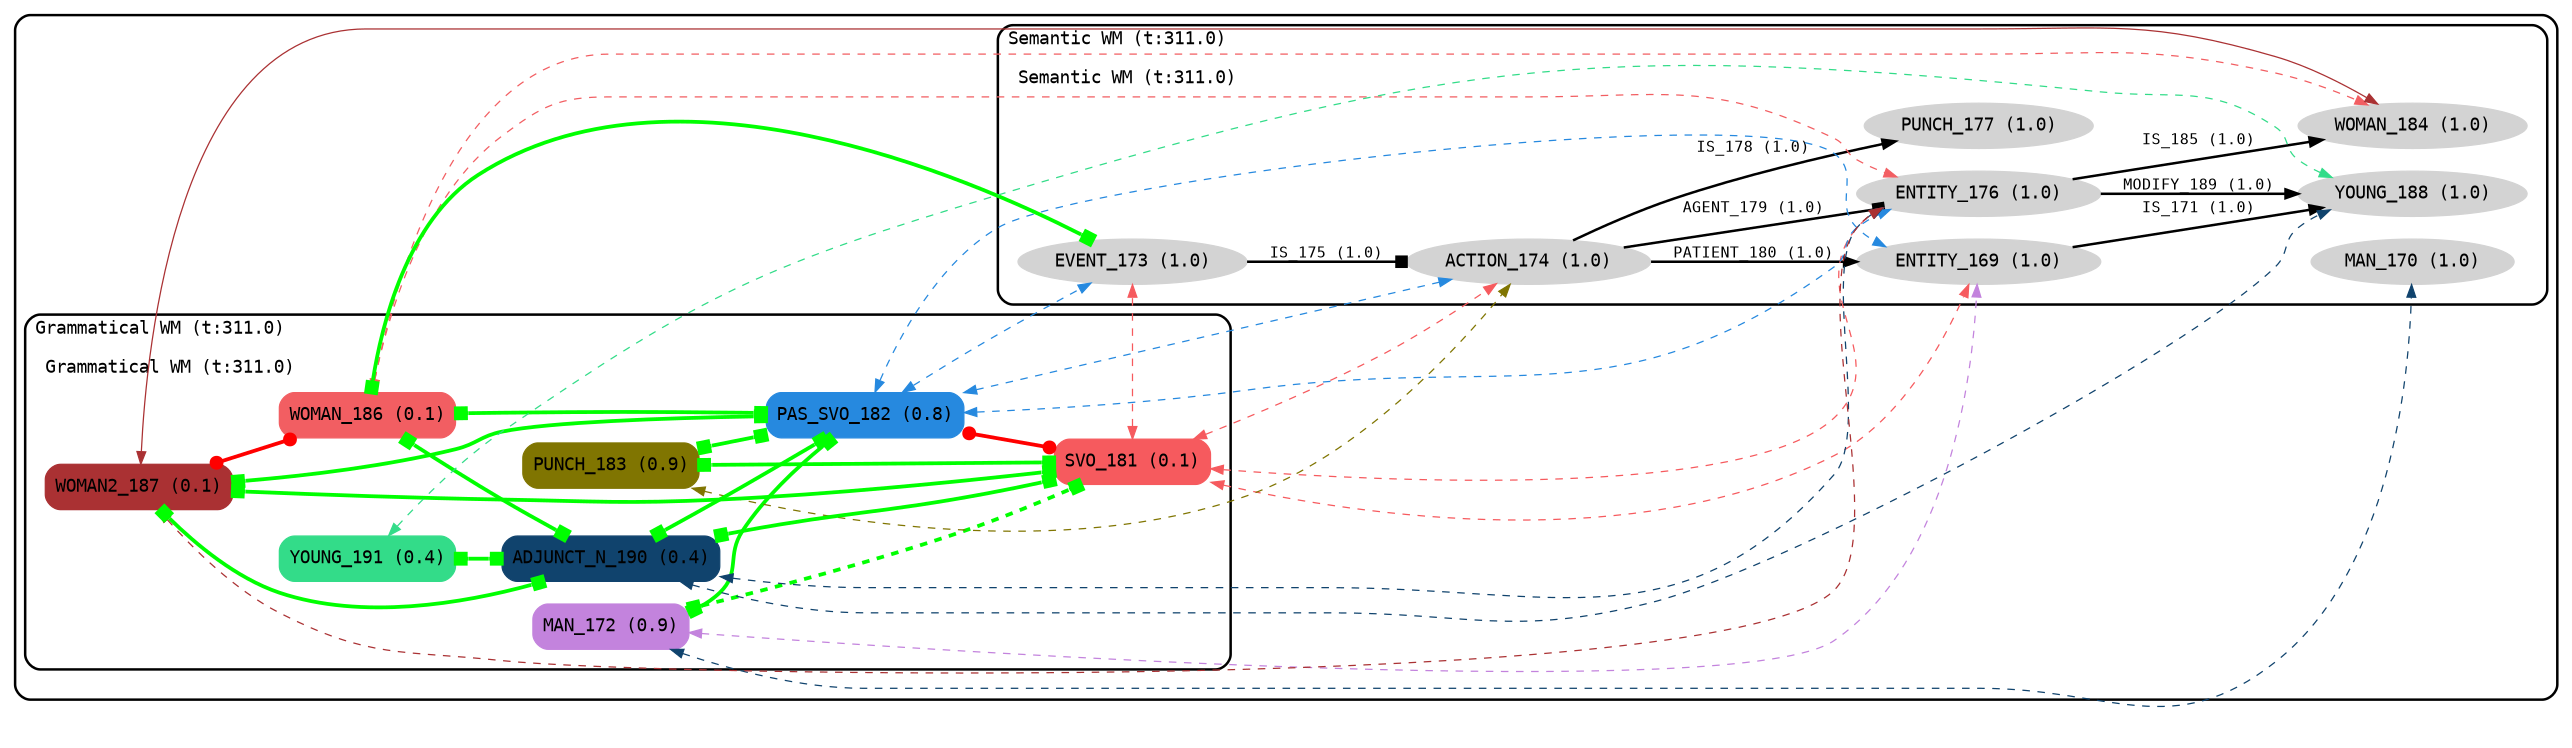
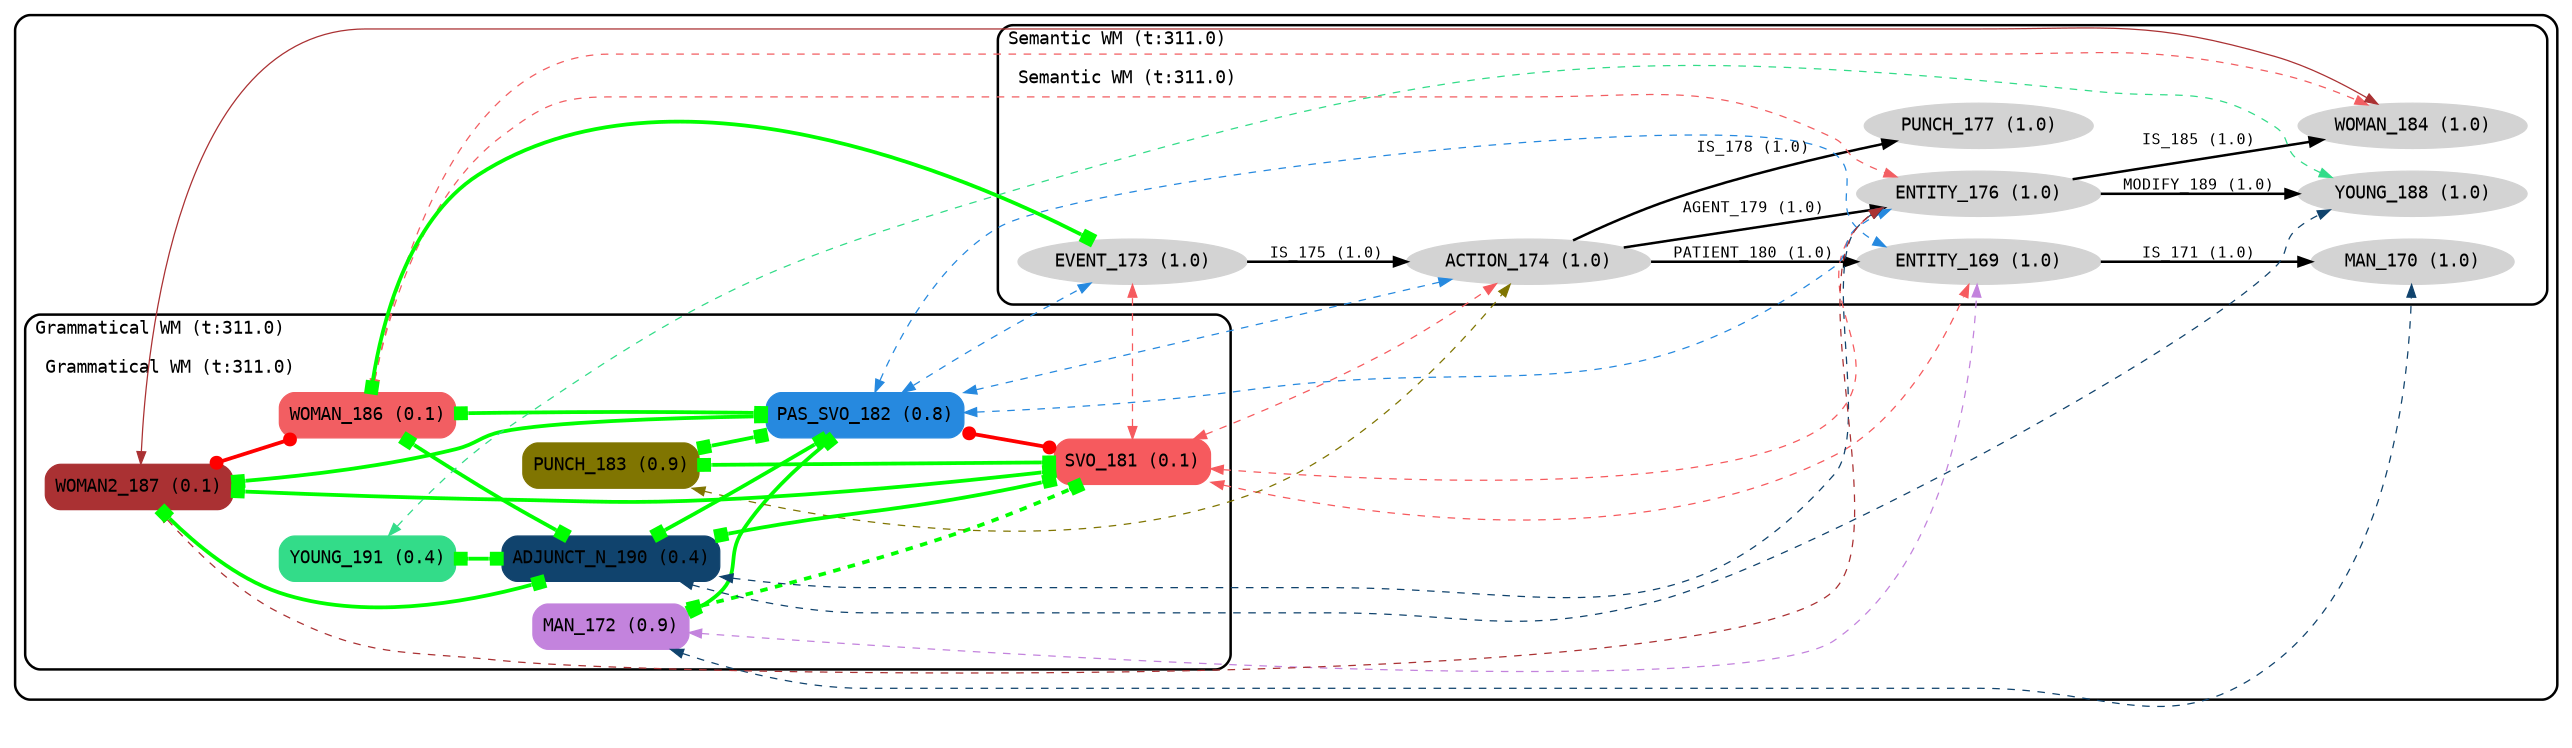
edge "ENTITY_169 (1.0)" -> "YOUNG_188 (1.0)": now "ENTITY_169 (1.0)" -> "MAN_170 (1.0)"
edge "ACTION_174 (1.0)" -> "ENTITY_176 (1.0)": arrowhead box -> normal
edge "EVENT_173 (1.0)" -> "ACTION_174 (1.0)": arrowhead box -> normal
